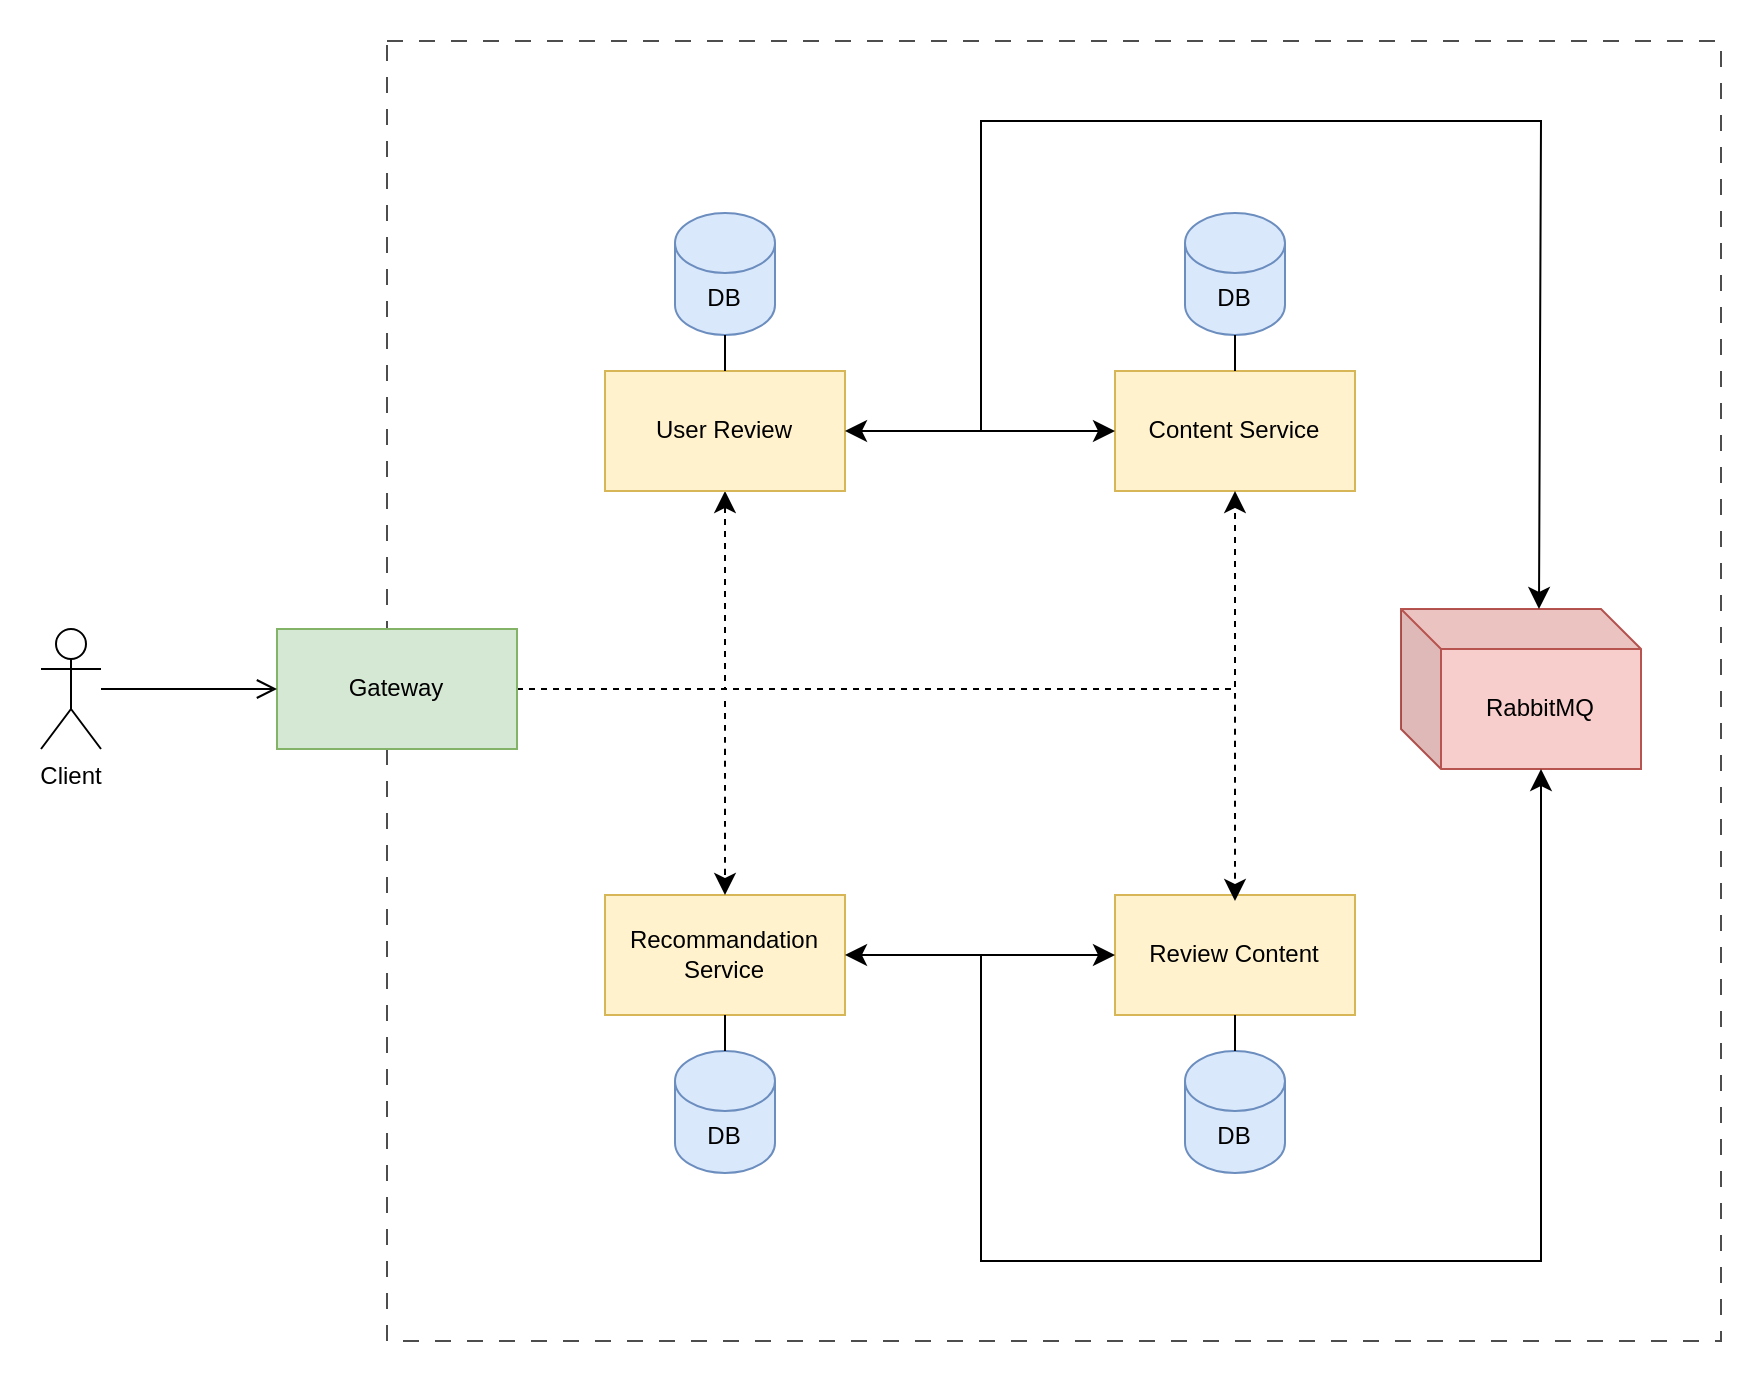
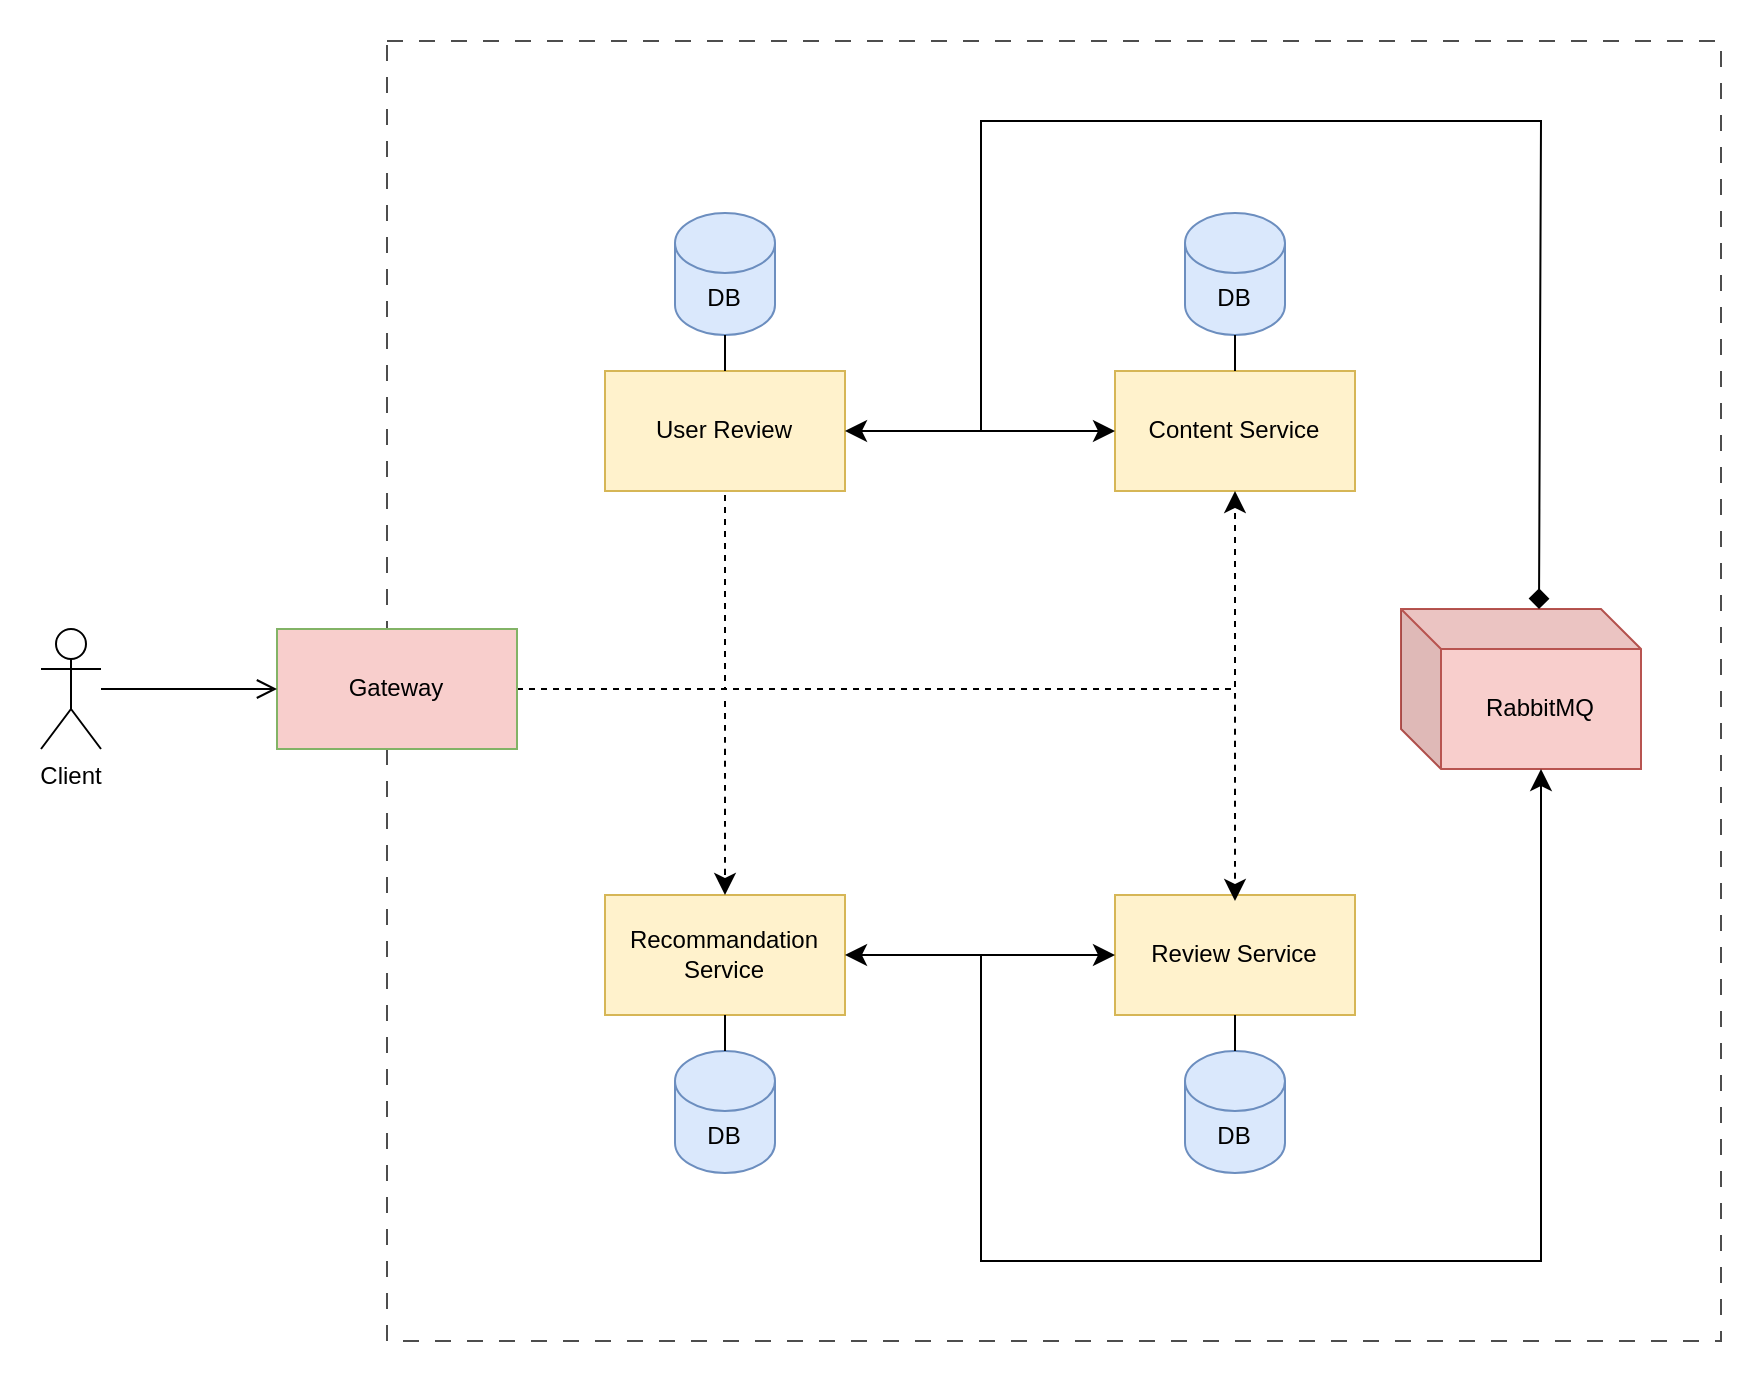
edge "Gateway" -> "User Review": arrowhead classic -> none
edge "User Review" -- "RabbitMQ": arrowhead classic -> diamond
node "Gateway": fillcolor #d5e8d4 -> #f8cecc
node "Review Content": label "Review Content" -> "Review Service"
